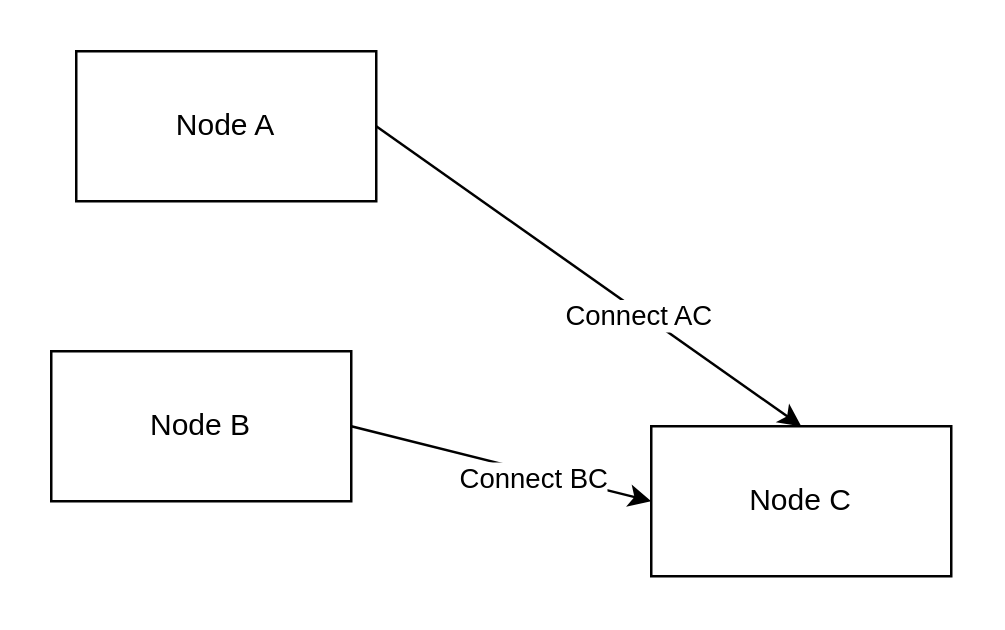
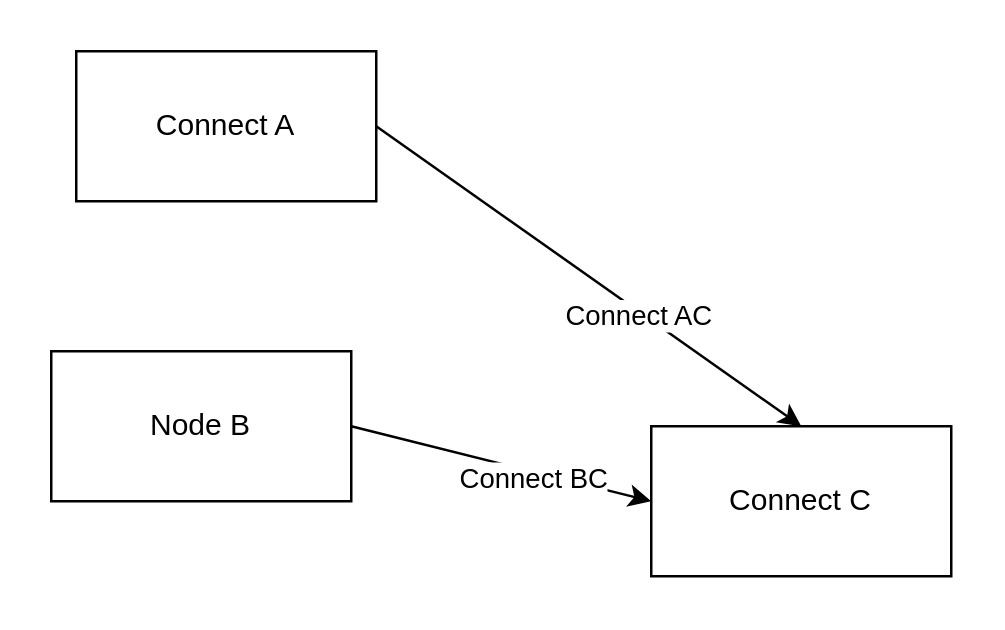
node "Node A": label "Node A" -> "Connect A"
node "Node C": label "Node C" -> "Connect C"
